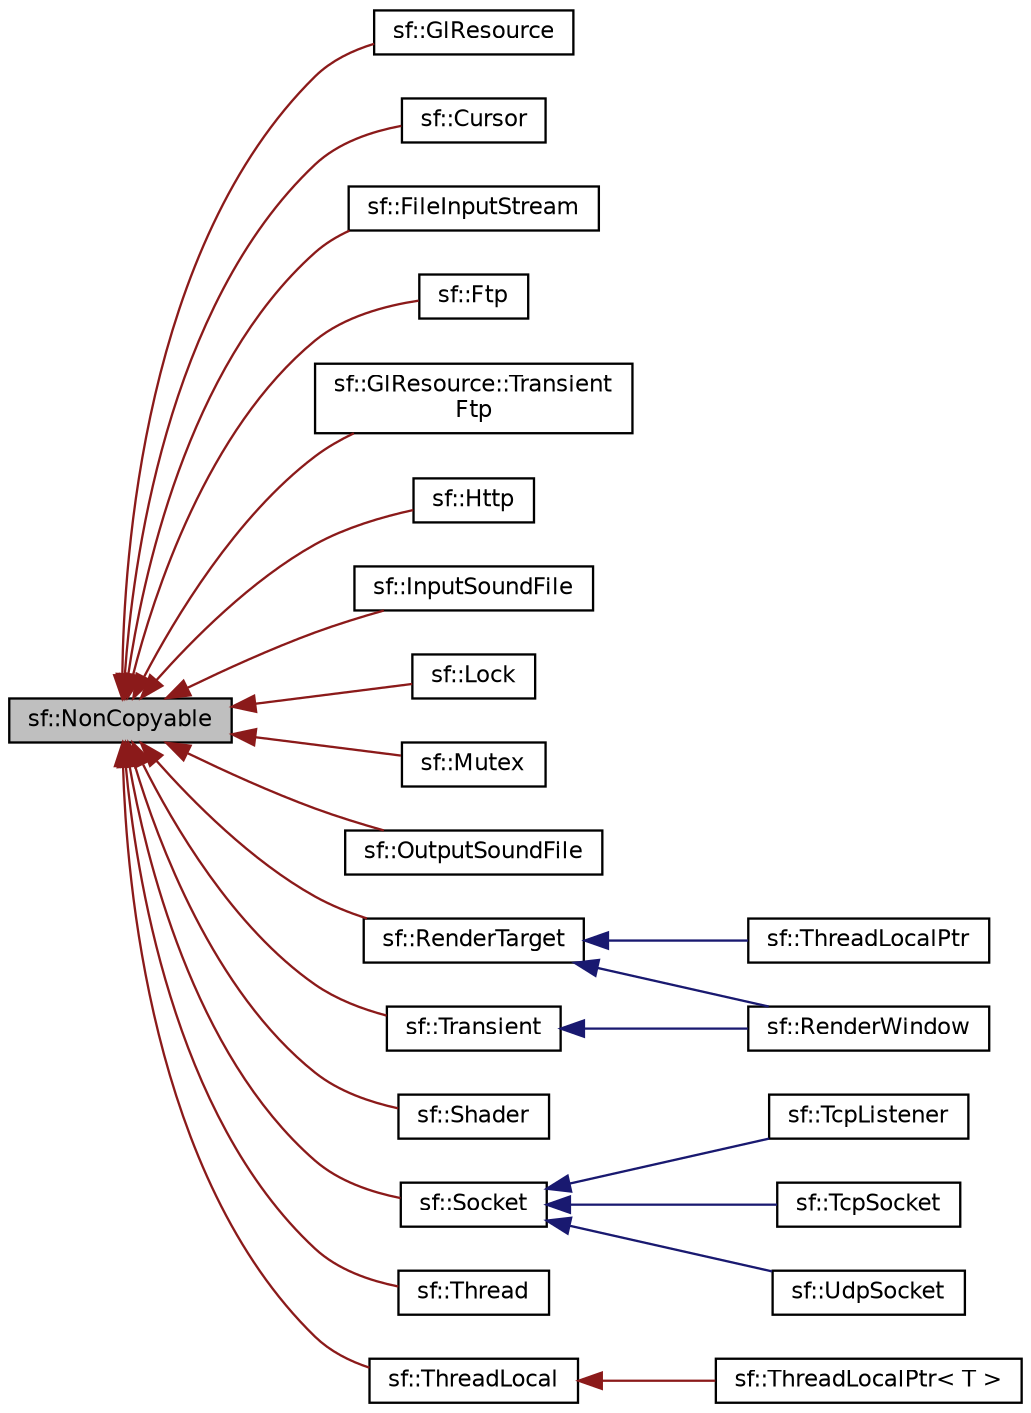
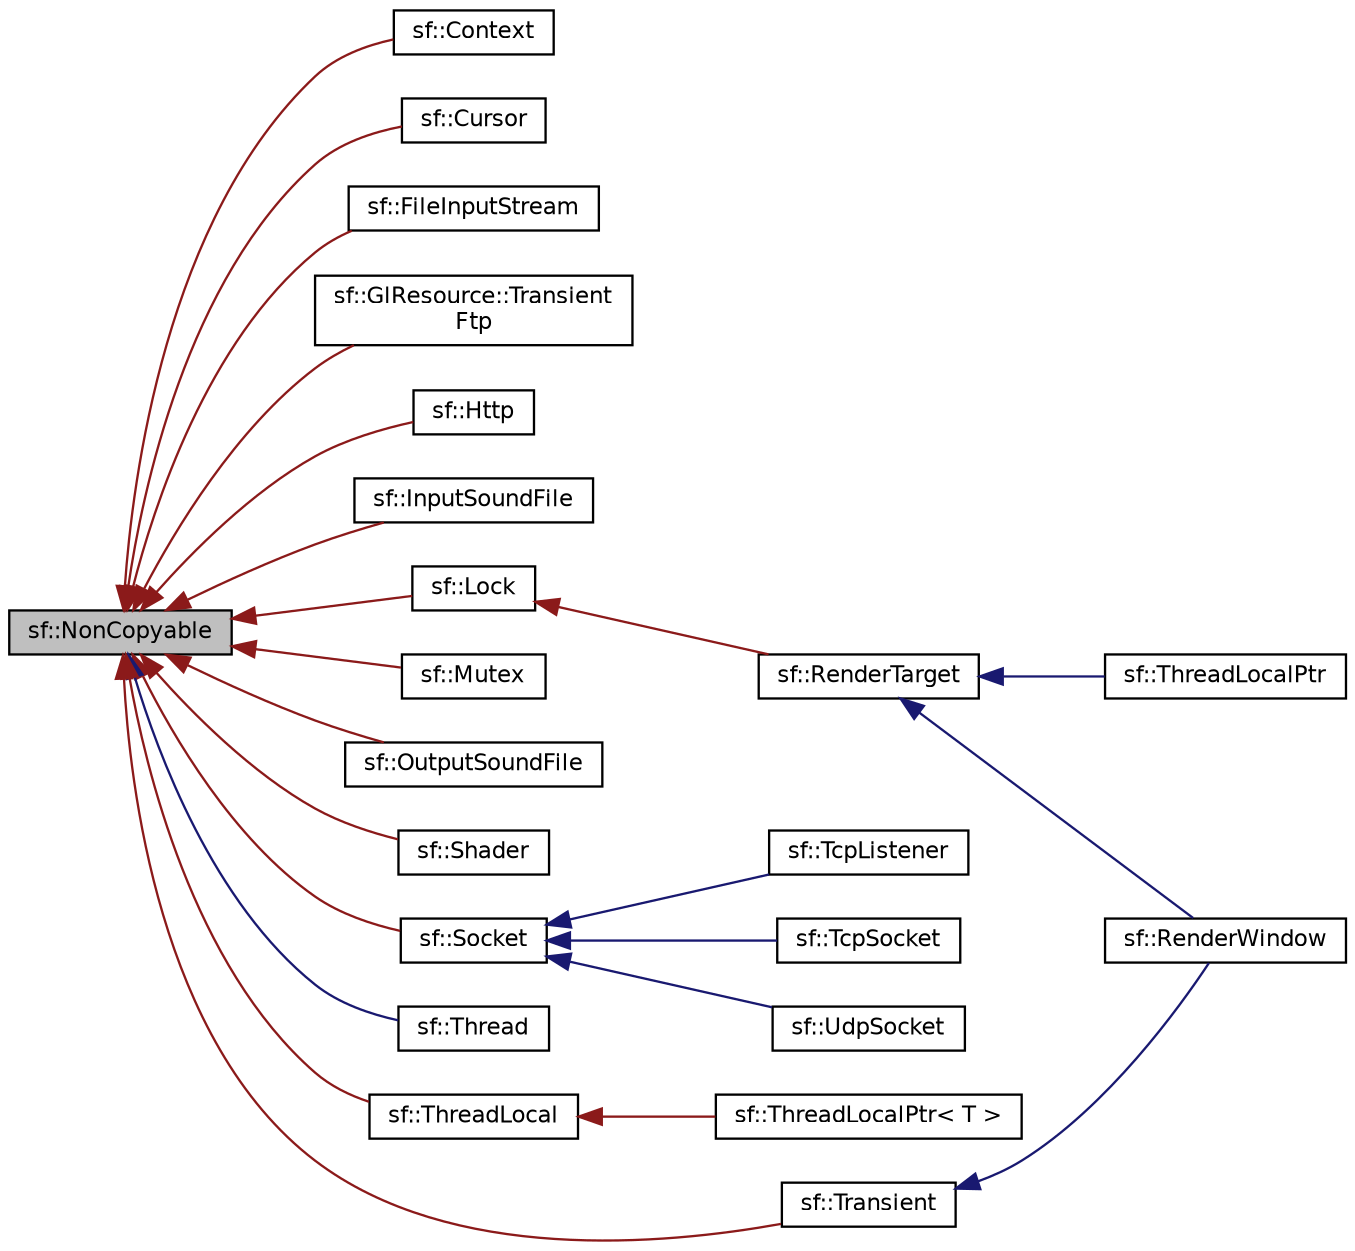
node "sf::GlResource": label "sf::GlResource" -> "sf::Context"
node "sf::Ftp": removed
edge "sf::RenderTarget" -> "sf::NonCopyable": now "sf::RenderTarget" -> "sf::Lock"
edge "sf::Thread" -> "sf::NonCopyable": color firebrick4 -> midnightblue
